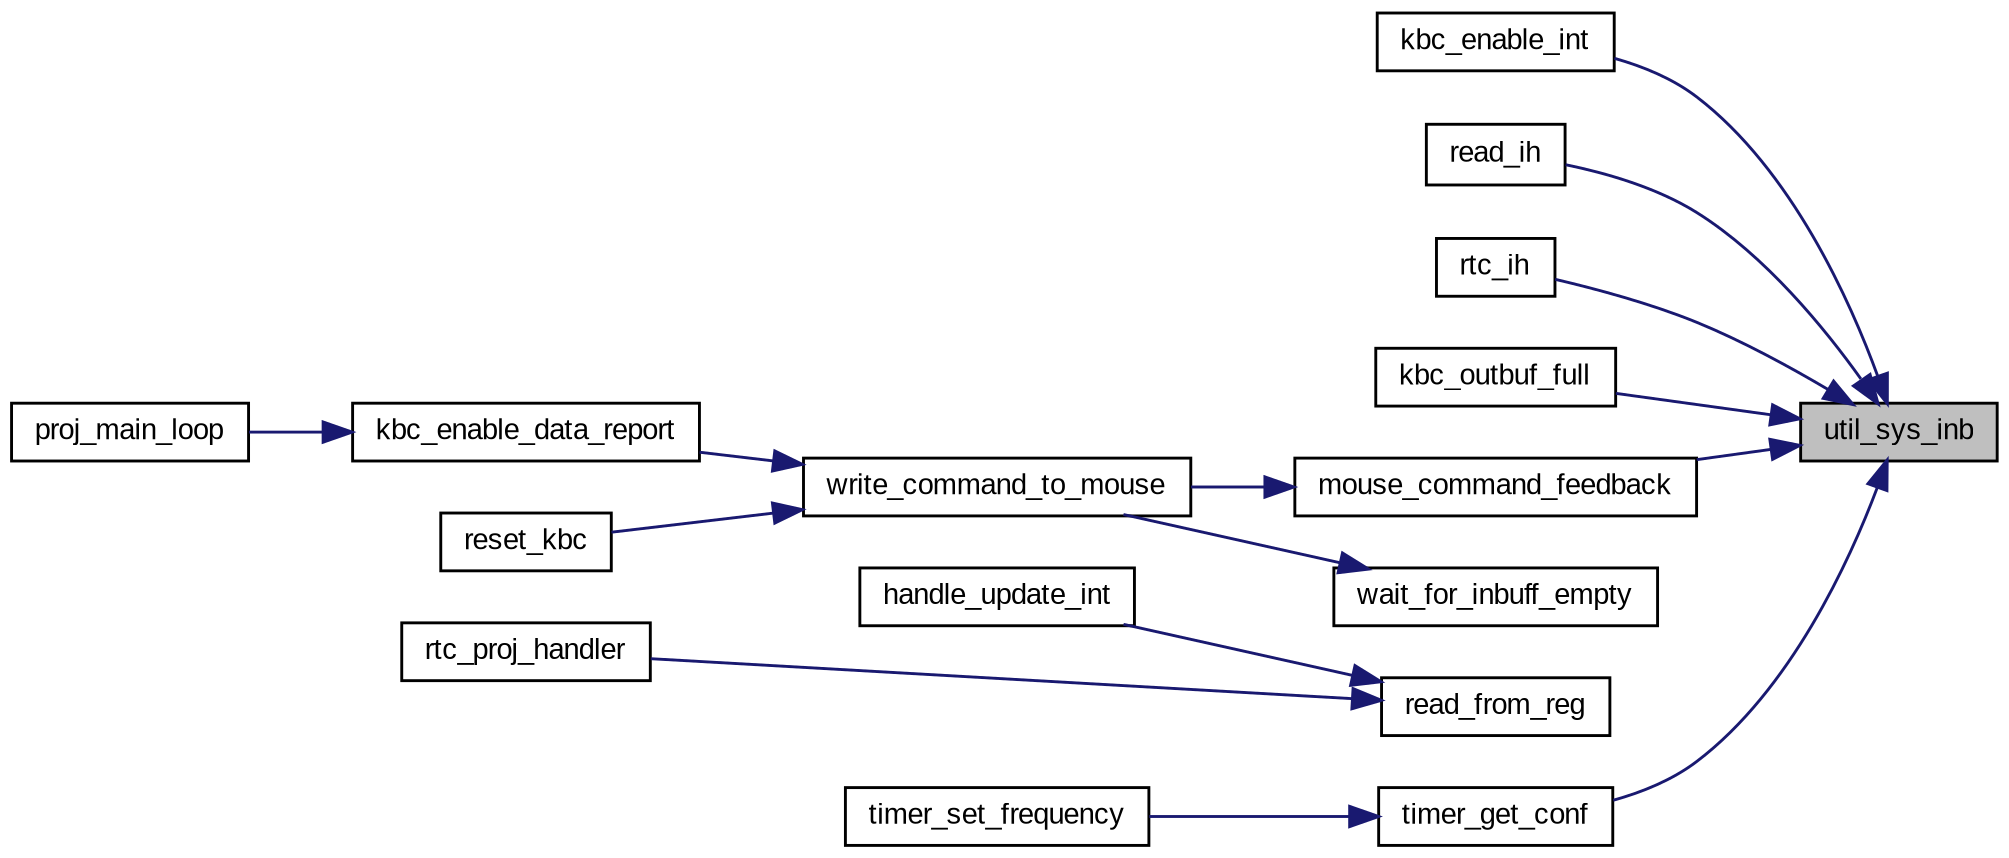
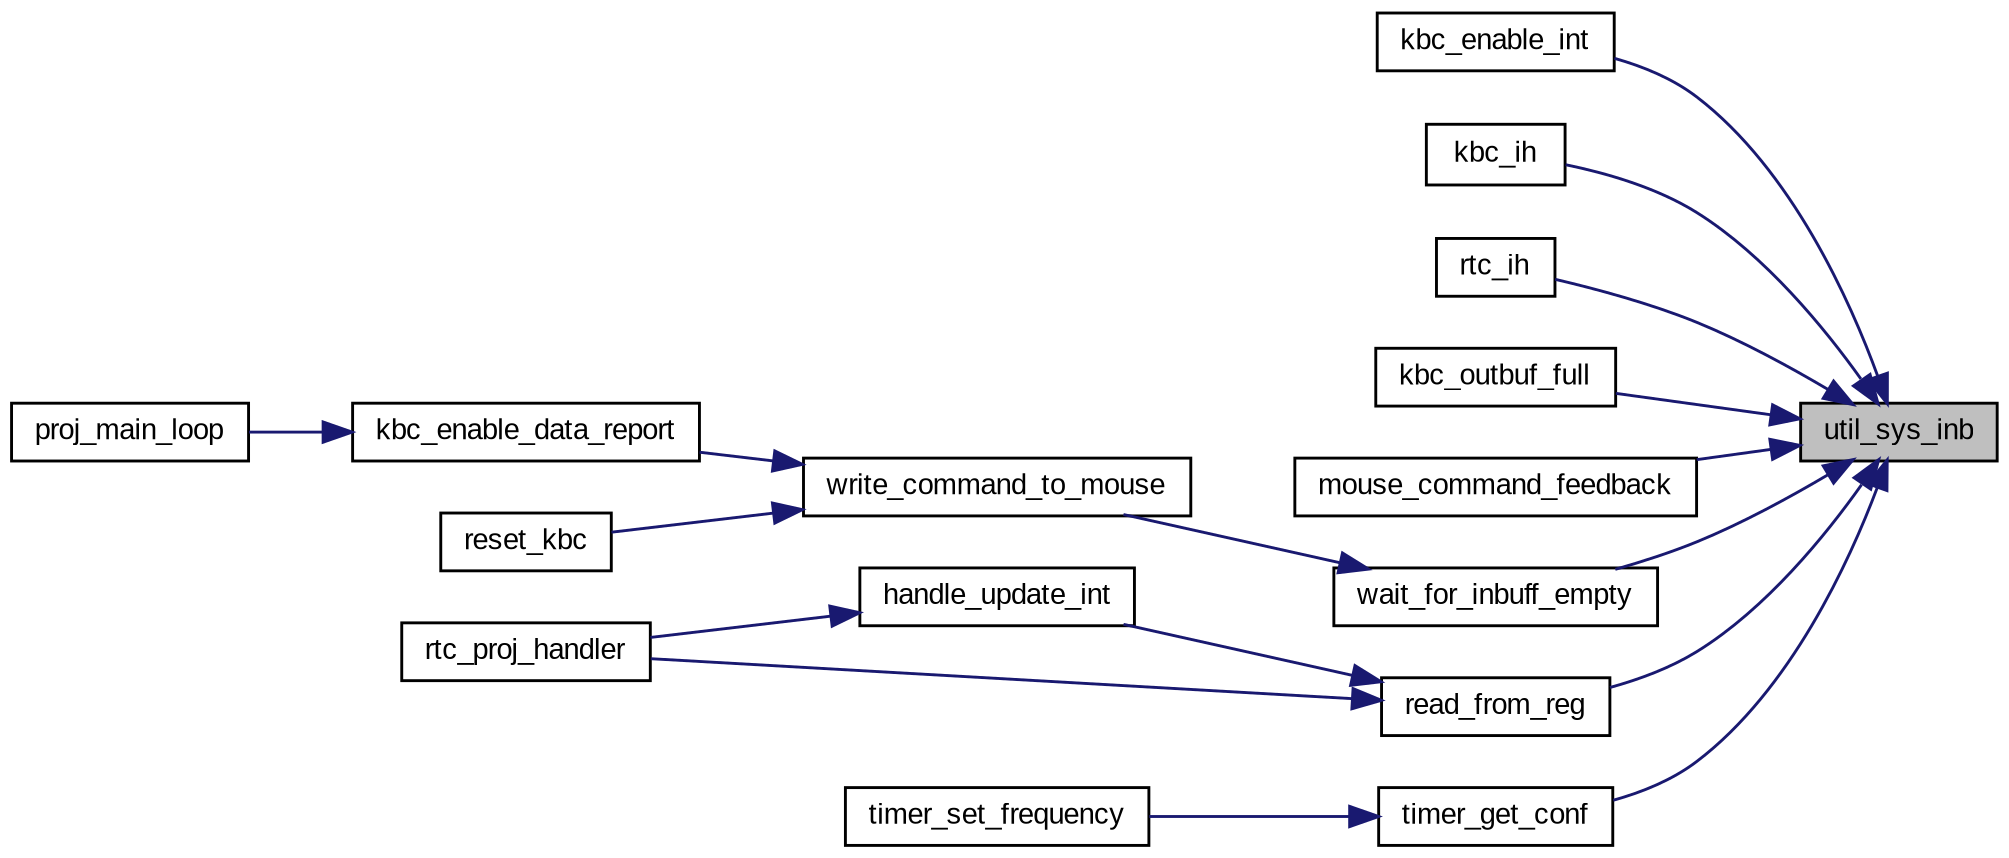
node "read_ih": label "read_ih" -> "kbc_ih"
edge "write_command_to_mouse" -> "mouse_command_feedback": removed
edge "wait_for_inbuff_empty" -> "util_sys_inb": added
edge "read_from_reg" -> "util_sys_inb": added
edge "rtc_proj_handler" -> "handle_update_int": added
